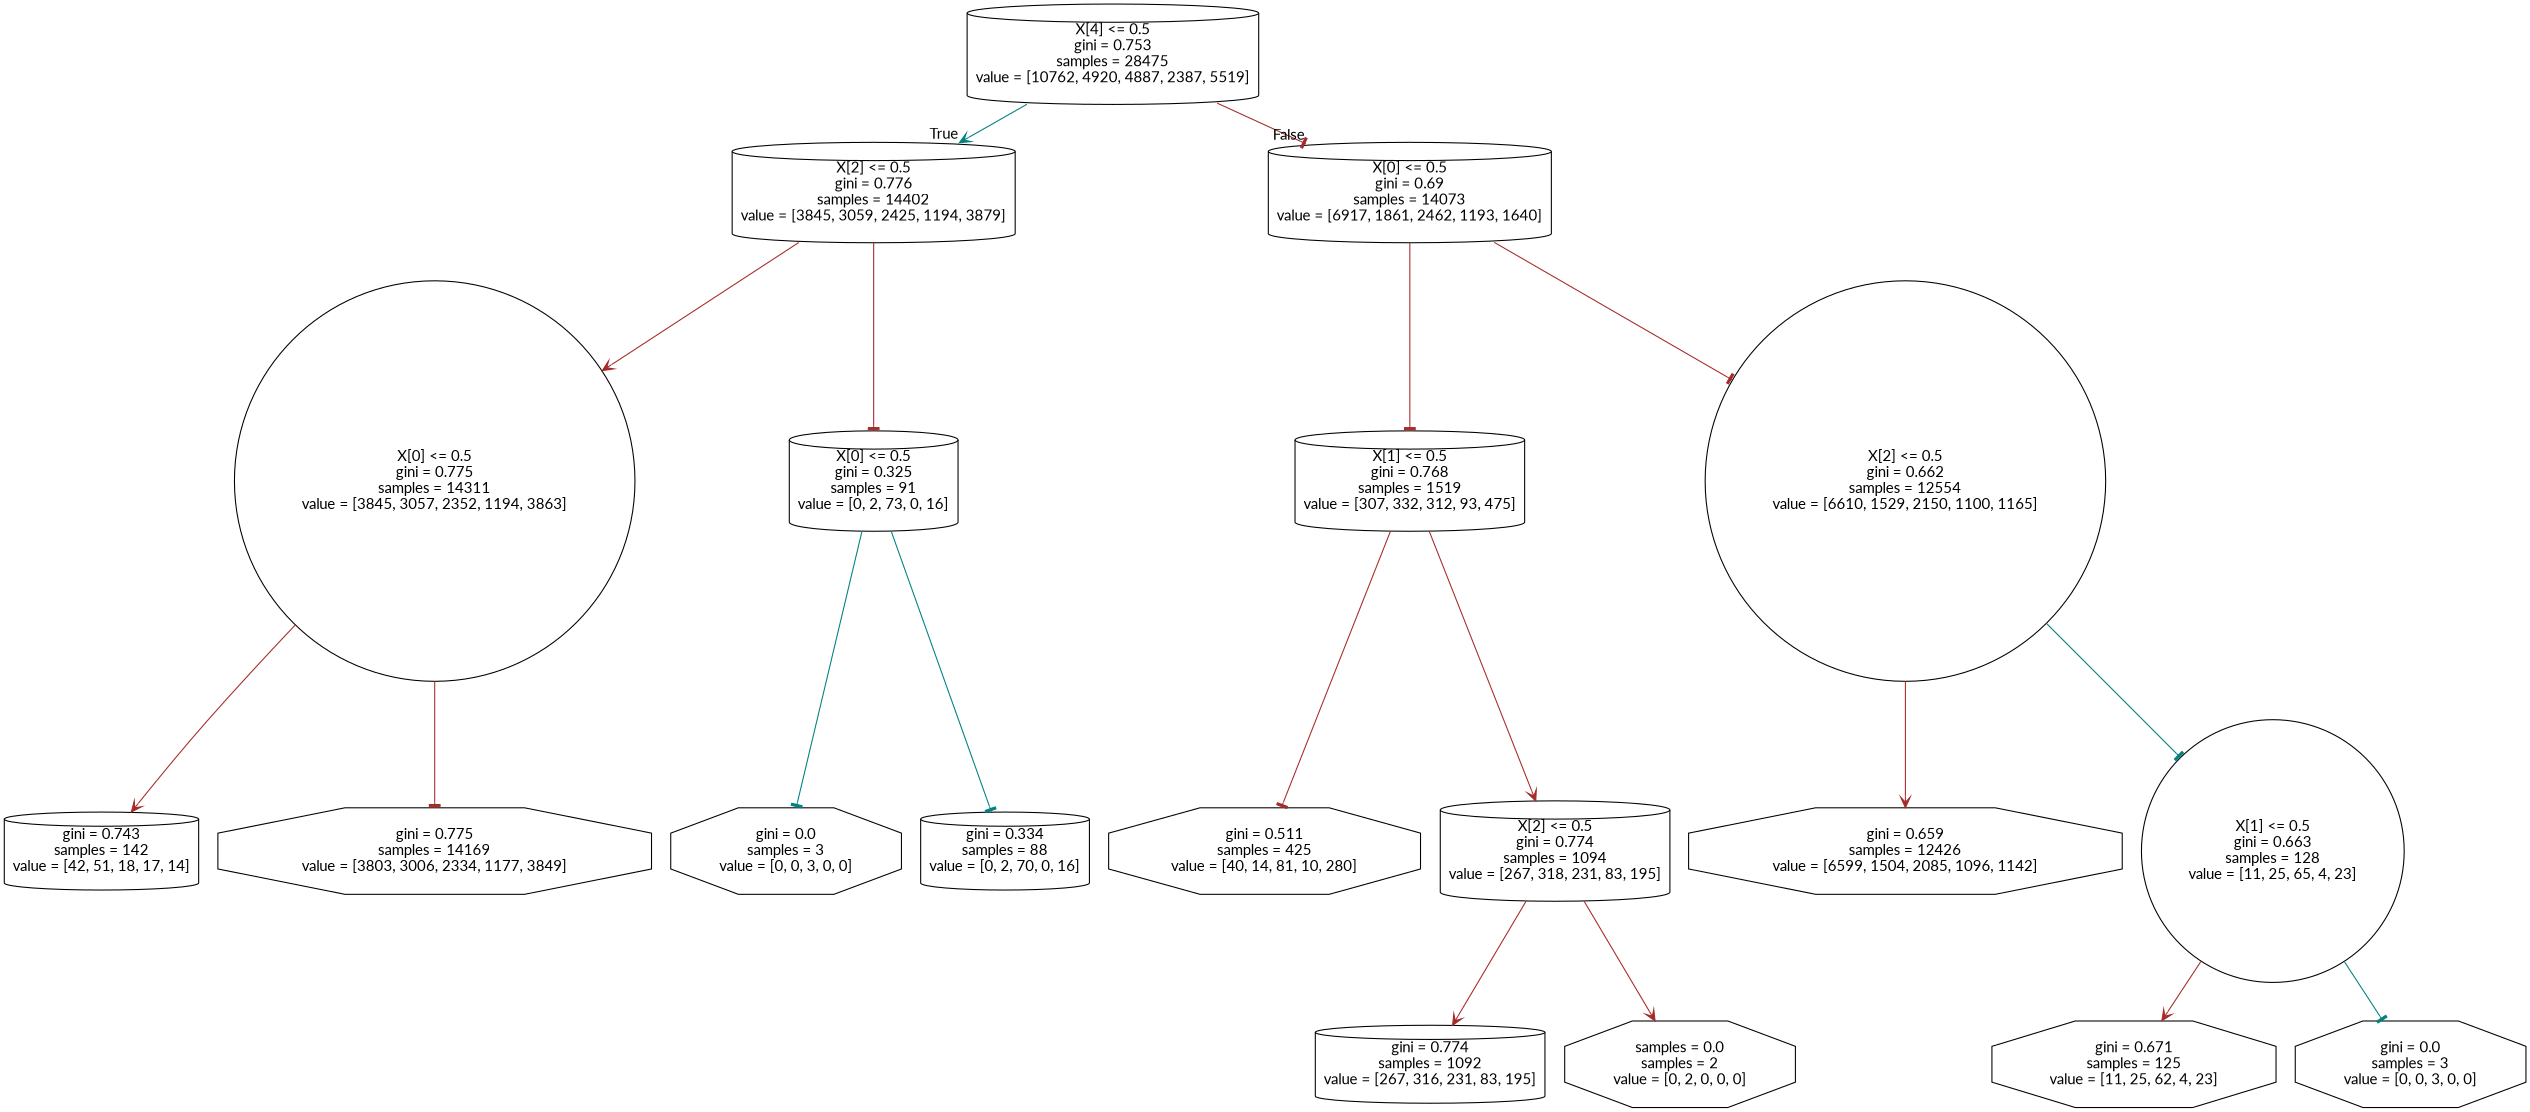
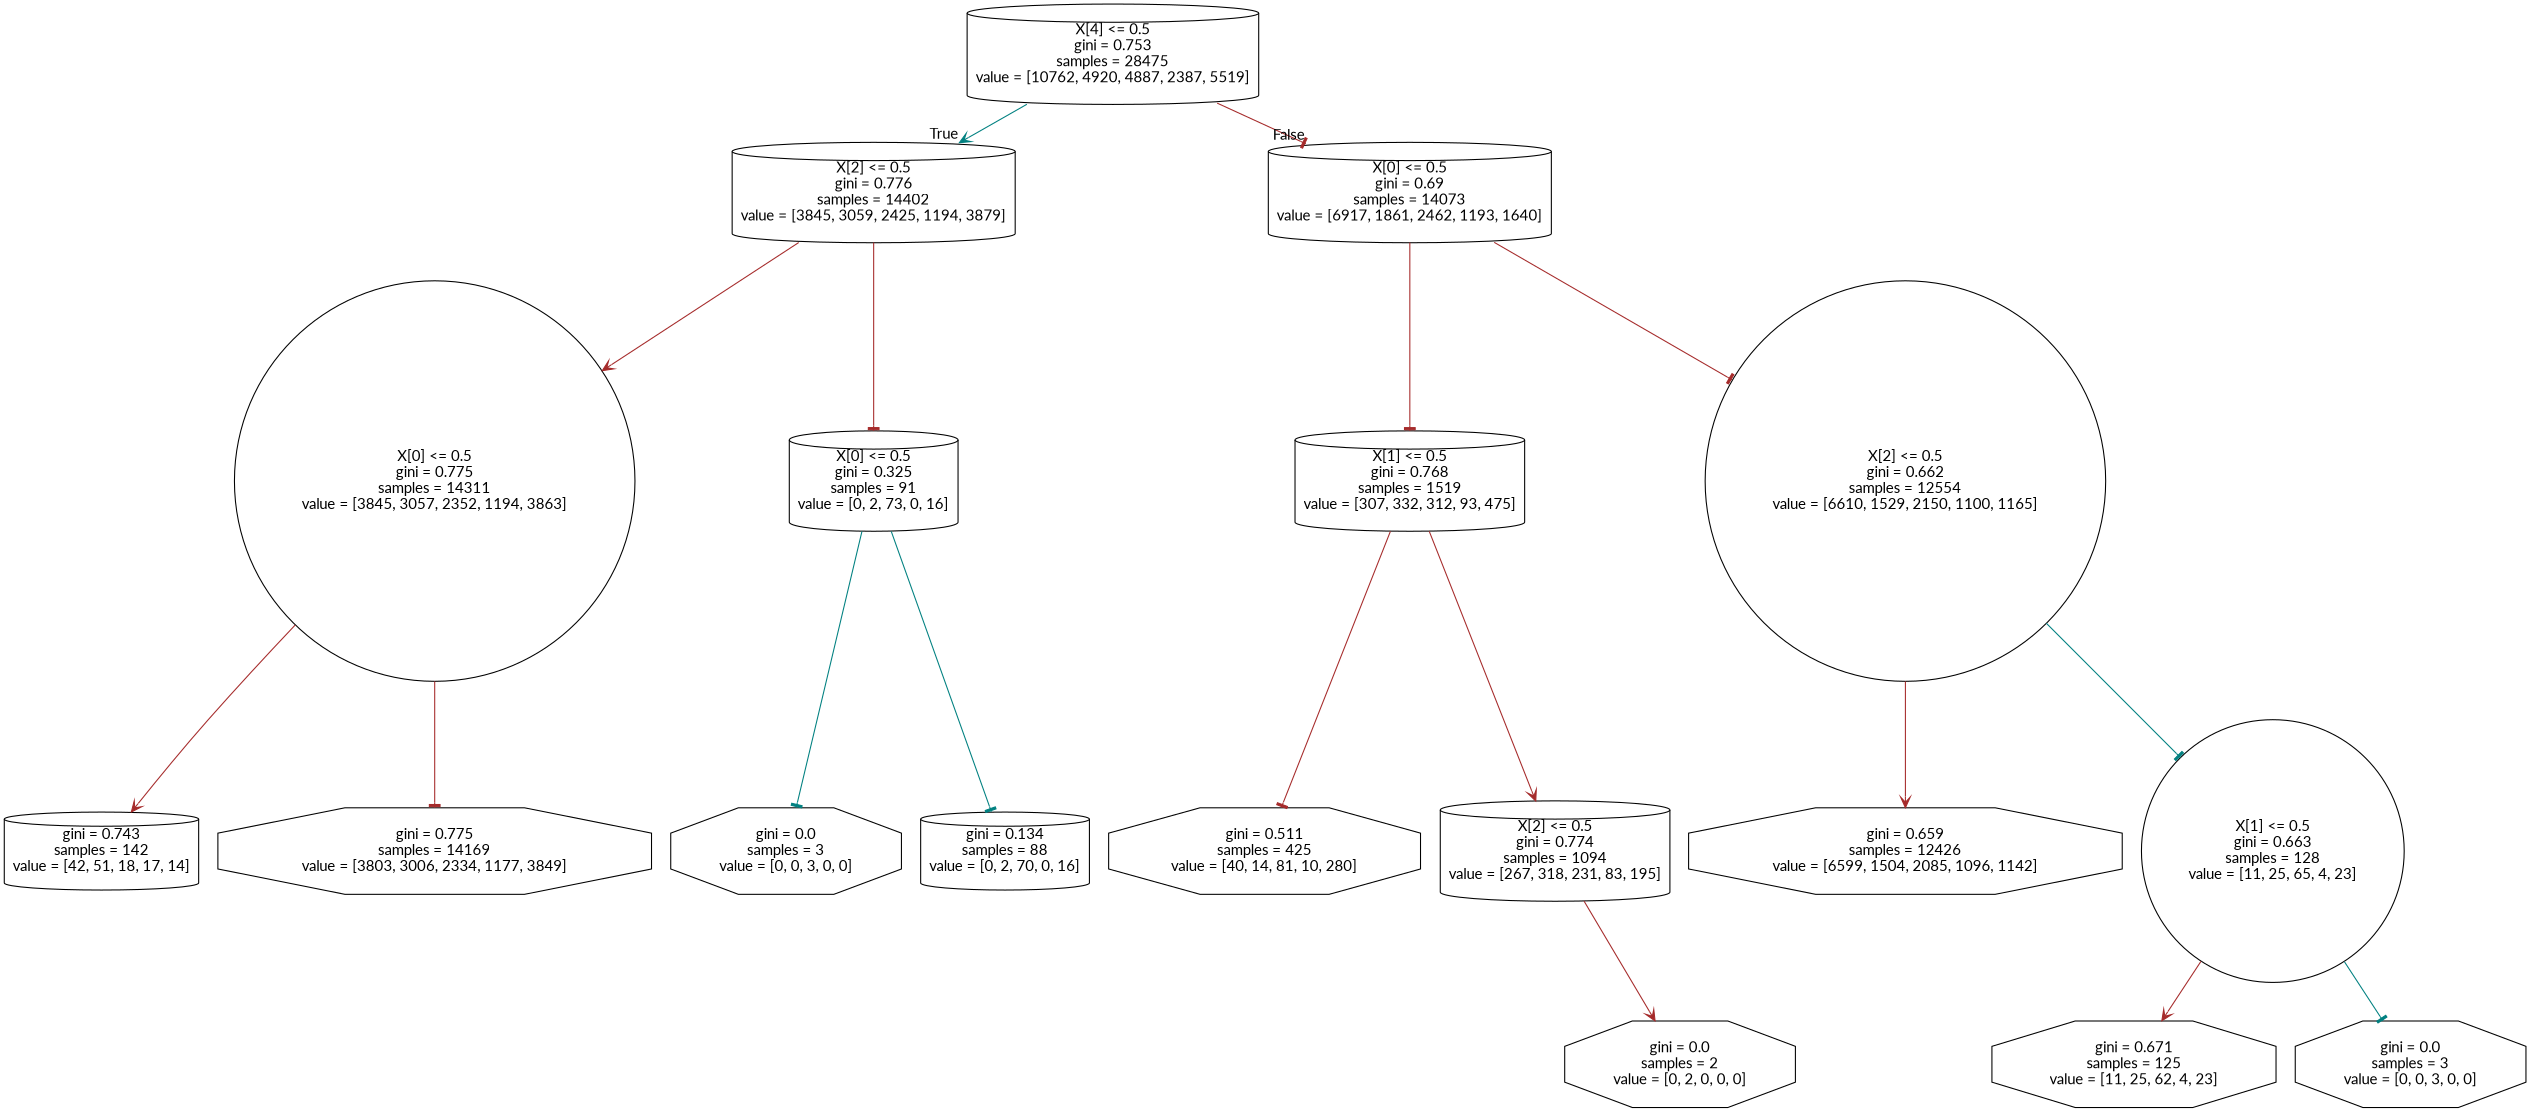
node "gini = 0.334 samples = 88 value = [0, 2, 70, 0, 16]": label "gini = 0.334 samples = 88 value = [0, 2, 70, 0, 16]" -> "gini = 0.134 samples = 88 value = [0, 2, 70, 0, 16]"
node "gini = 0.774 samples = 1092 value = [267, 316, 231, 83, 195]": removed
node "samples = 0.0 samples = 2 value = [0, 2, 0, 0, 0]": label "samples = 0.0 samples = 2 value = [0, 2, 0, 0, 0]" -> "gini = 0.0 samples = 2 value = [0, 2, 0, 0, 0]"
